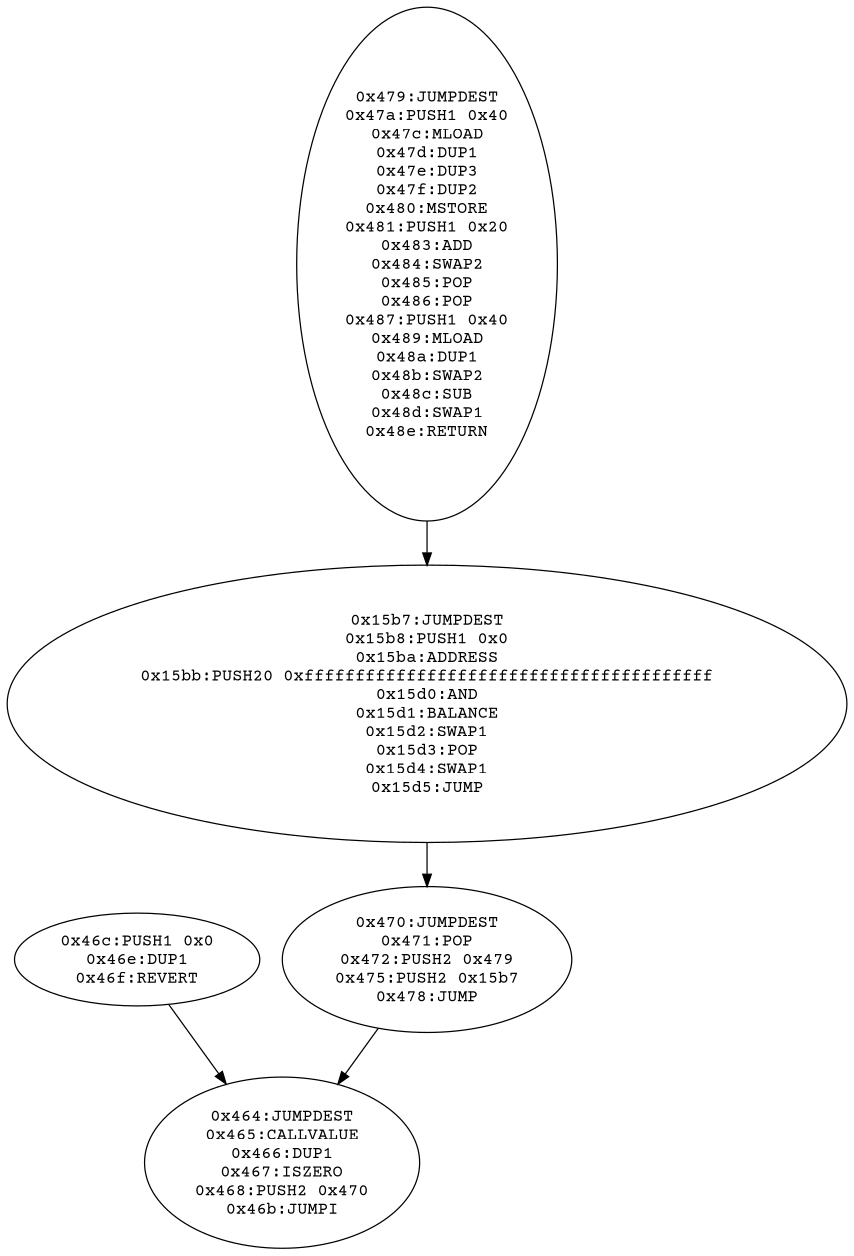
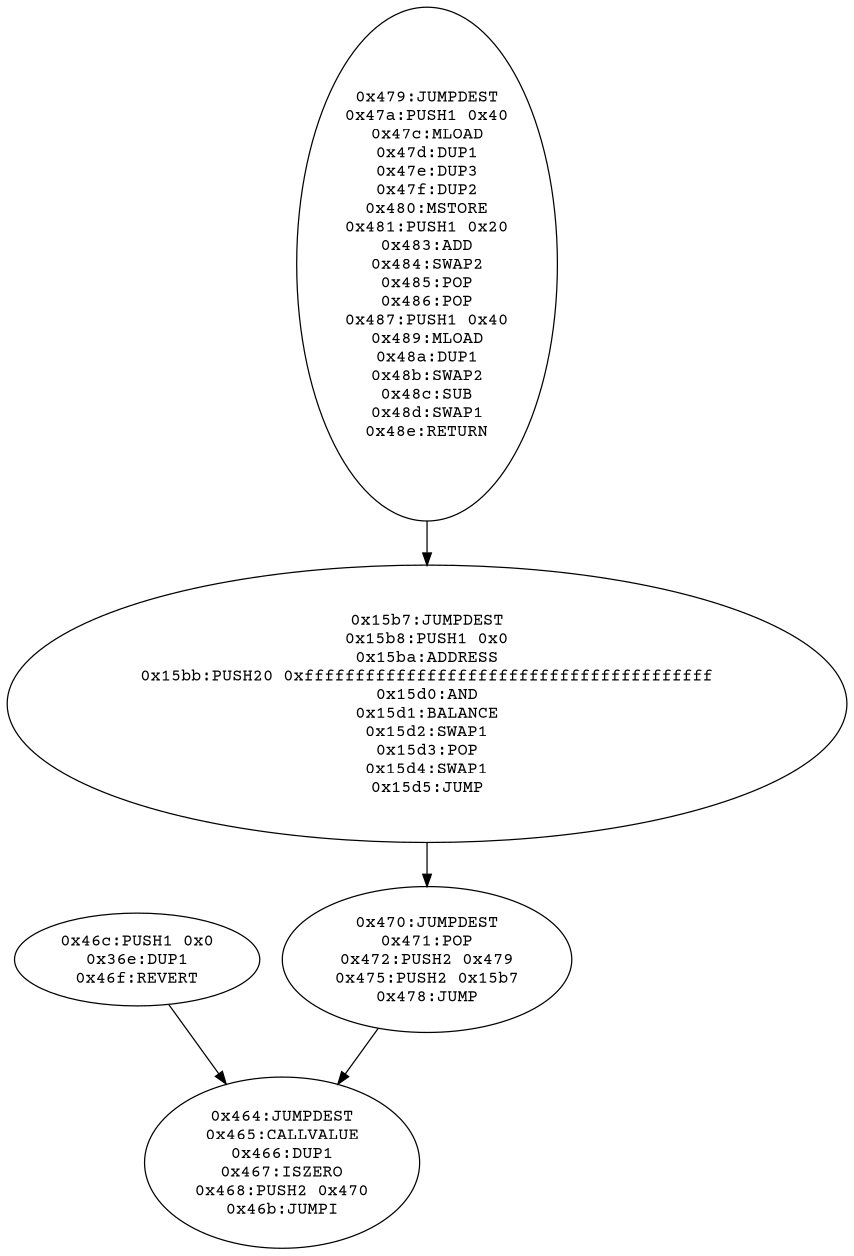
node "0x46c:PUSH1 0x0 0x46e:DUP1 0x46f:REVERT": label "0x46c:PUSH1 0x0 0x46e:DUP1 0x46f:REVERT" -> "0x46c:PUSH1 0x0 0x36e:DUP1 0x46f:REVERT"
